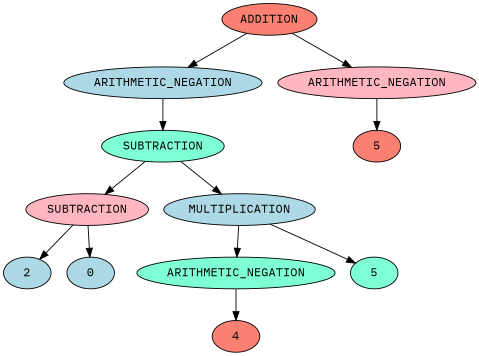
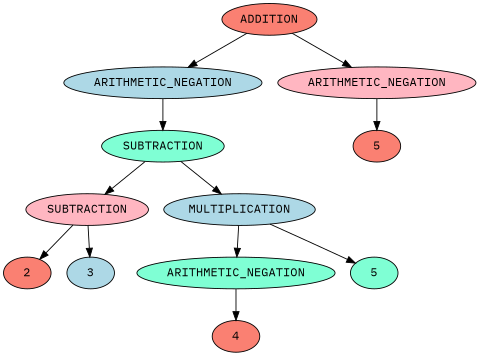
node "2": fillcolor lightblue -> salmon
node "0": label "0" -> "3"
